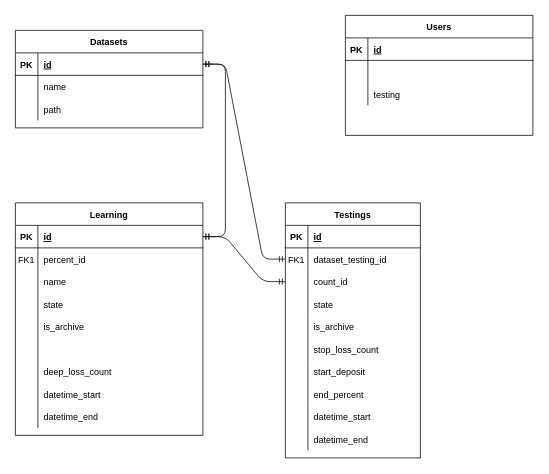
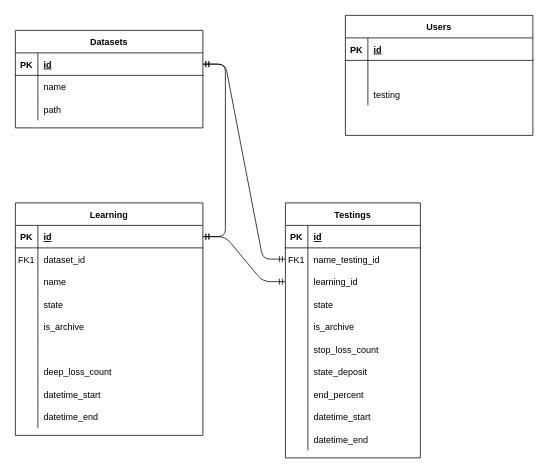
node "percent_id": label "percent_id" -> "dataset_id"
node "dataset_testing_id": label "dataset_testing_id" -> "name_testing_id"
node "count_id": label "count_id" -> "learning_id"
node "start_deposit": label "start_deposit" -> "state_deposit"
